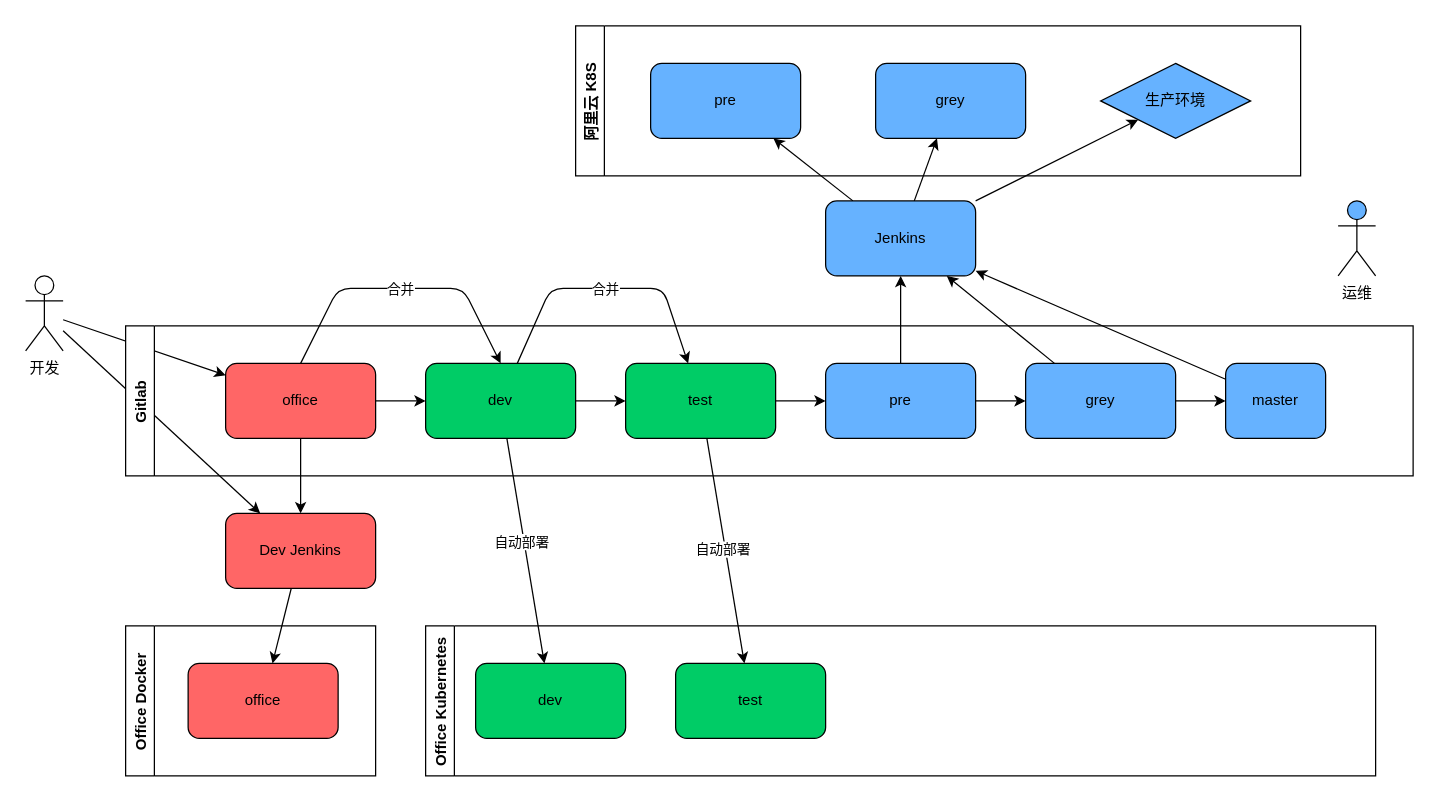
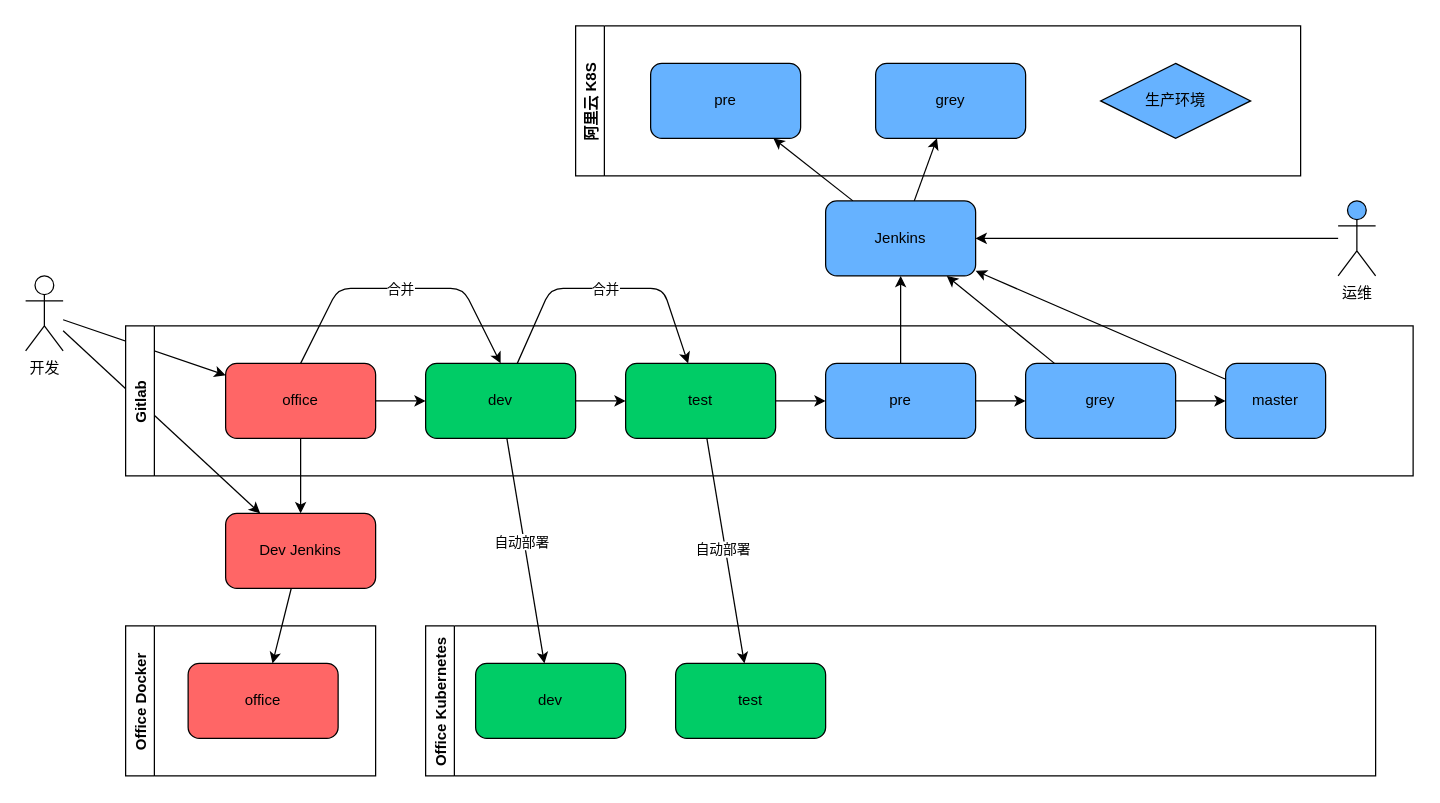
edge "Jenkins" -> "生产环境": removed
edge "运维" -> "Jenkins": added
